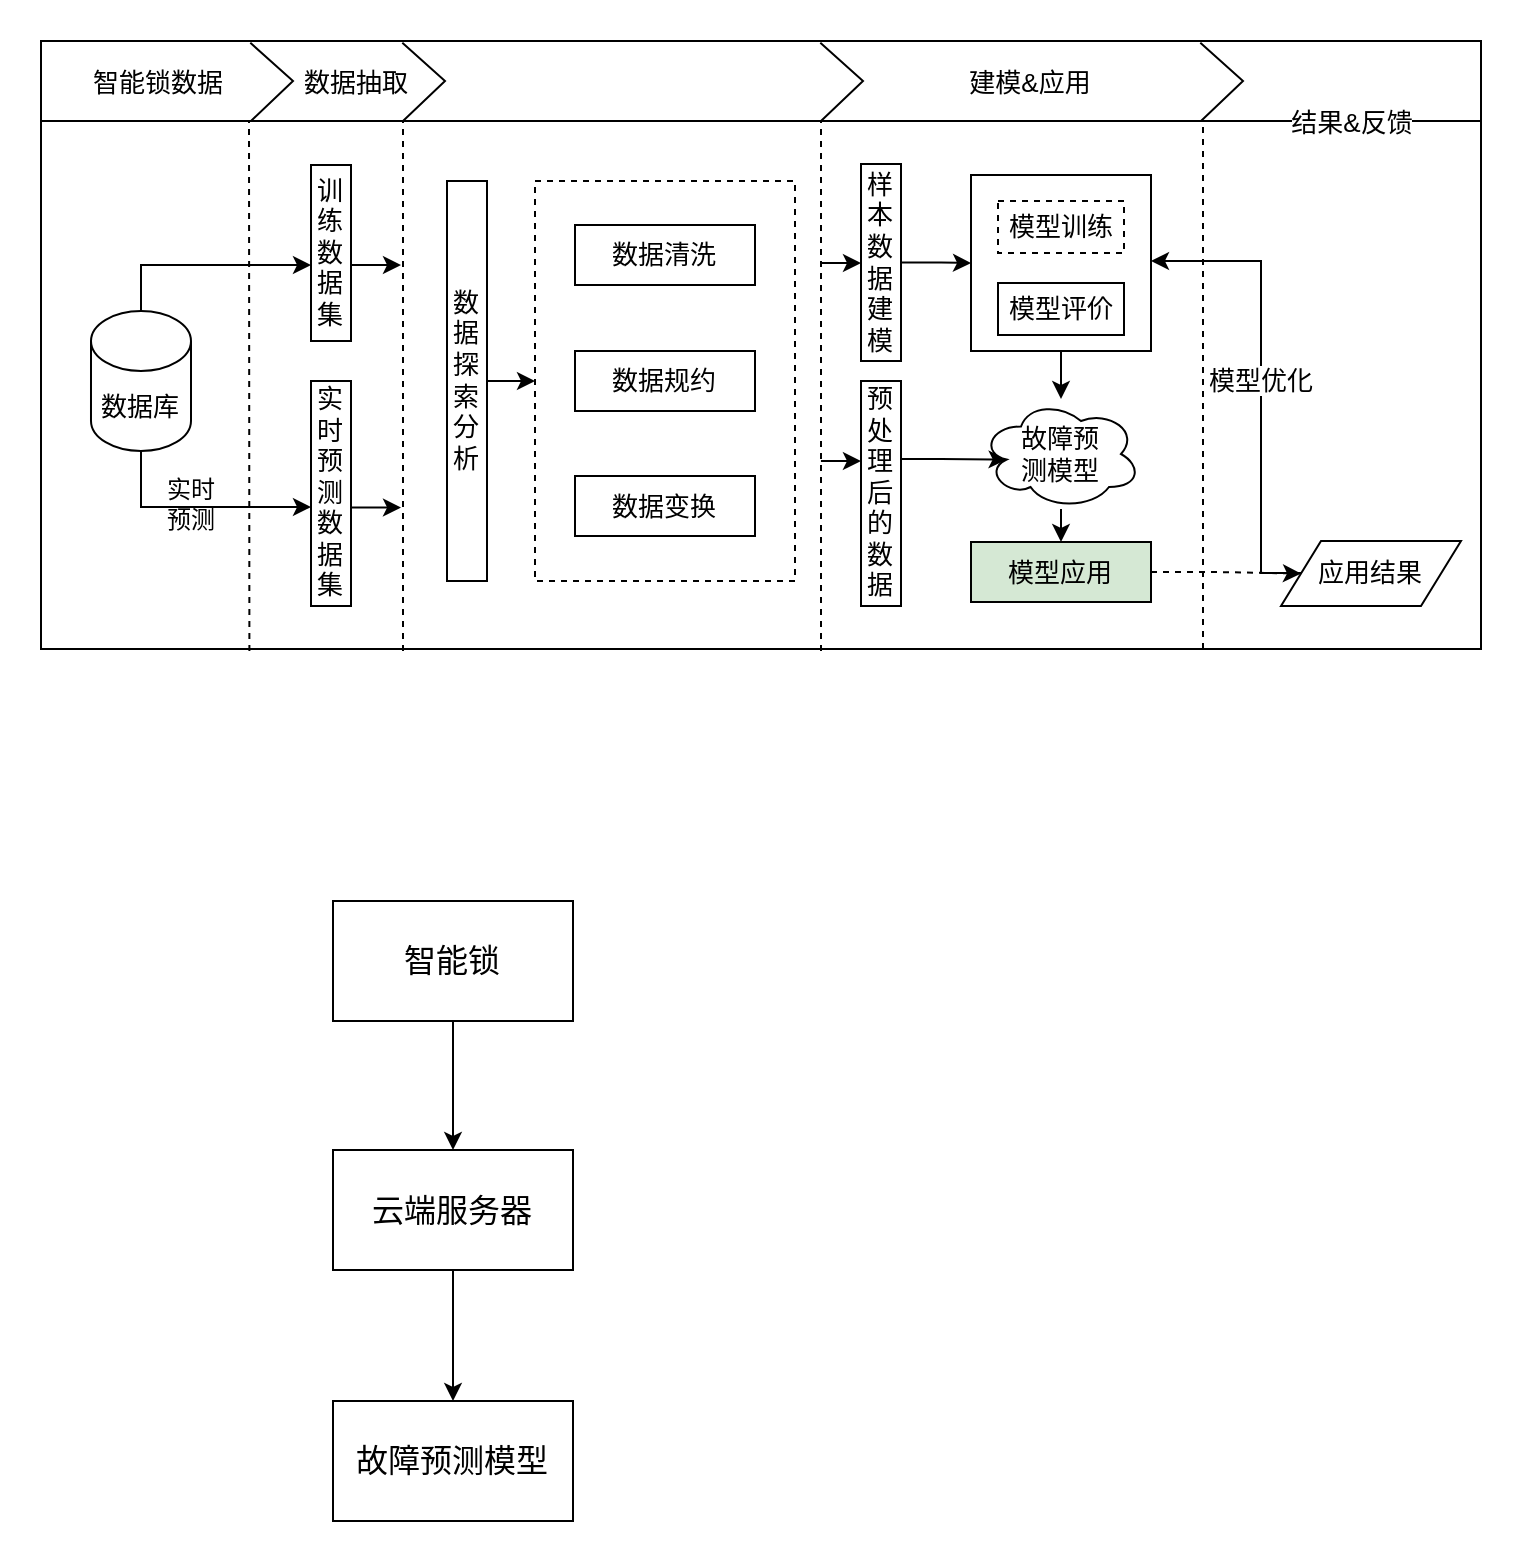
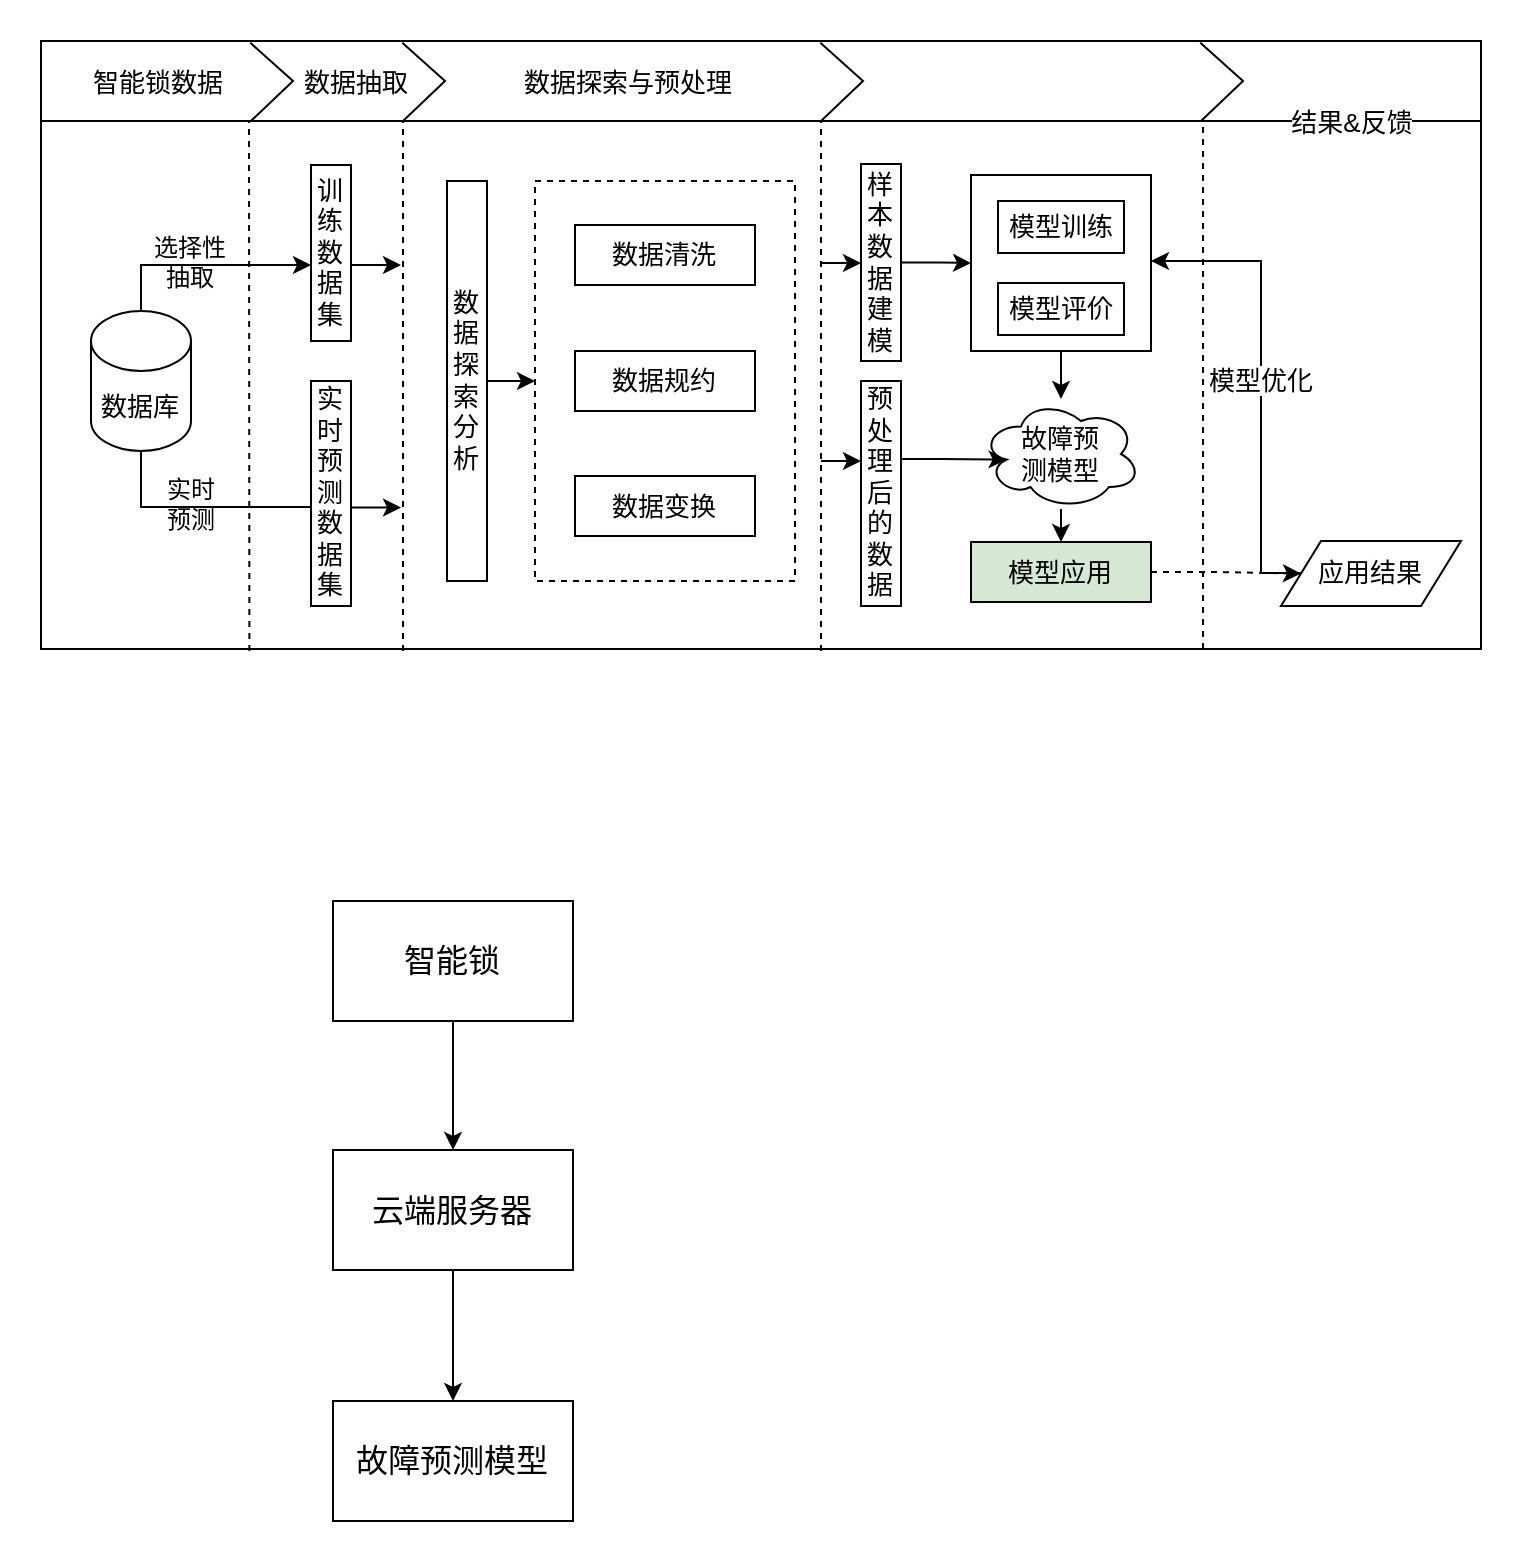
node "数据探索与预处理": added
node "建模&应用": removed
node "模型训练": style dashed -> solid
node "选择性抽取": added
edge "数据库" -> "实时预测数据集": arrowhead classic -> none
